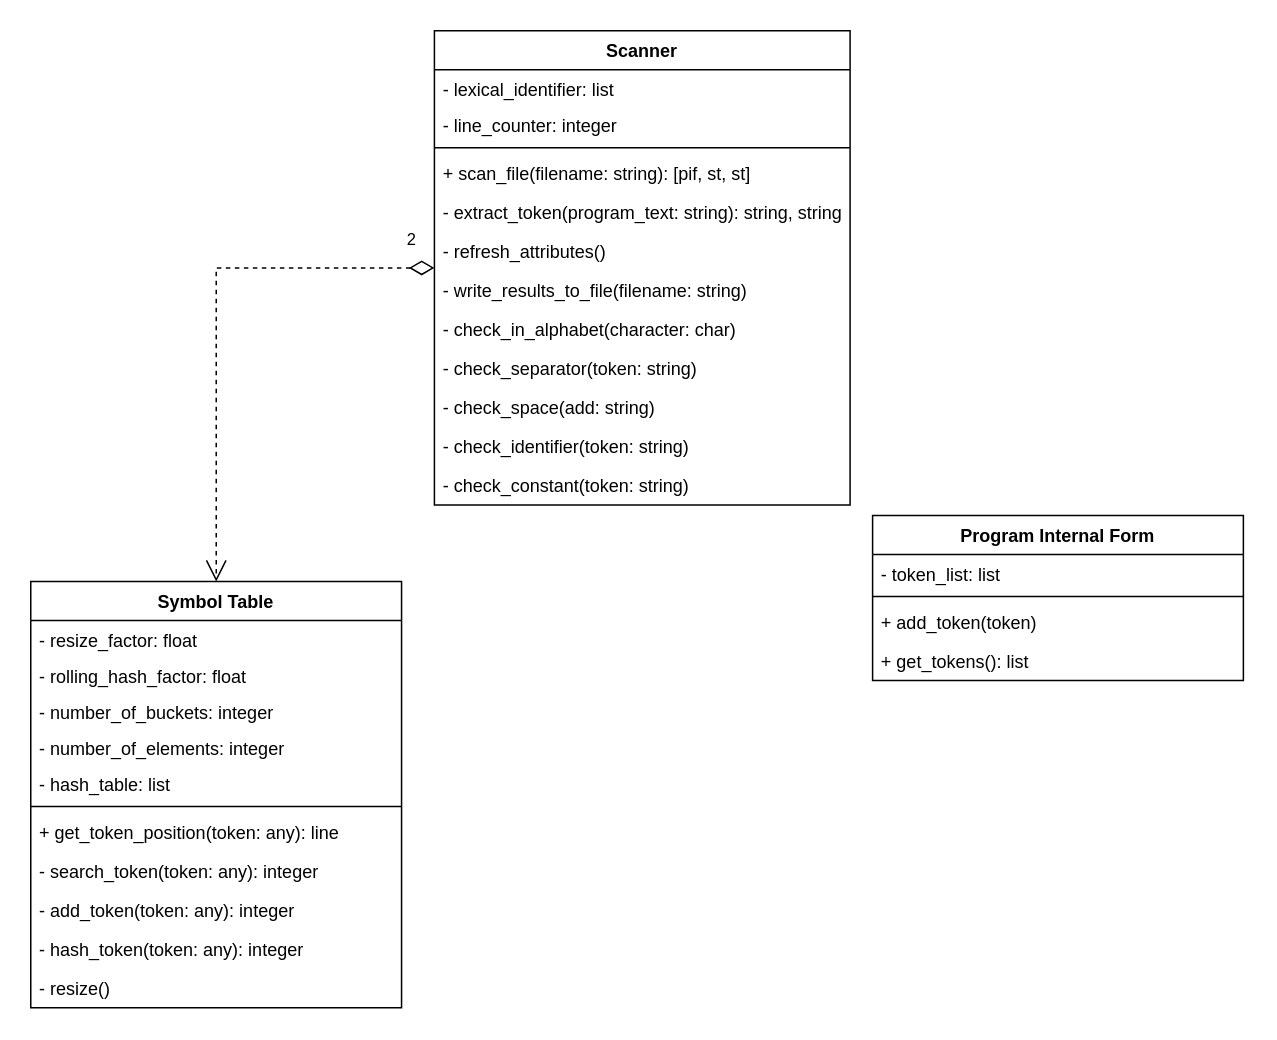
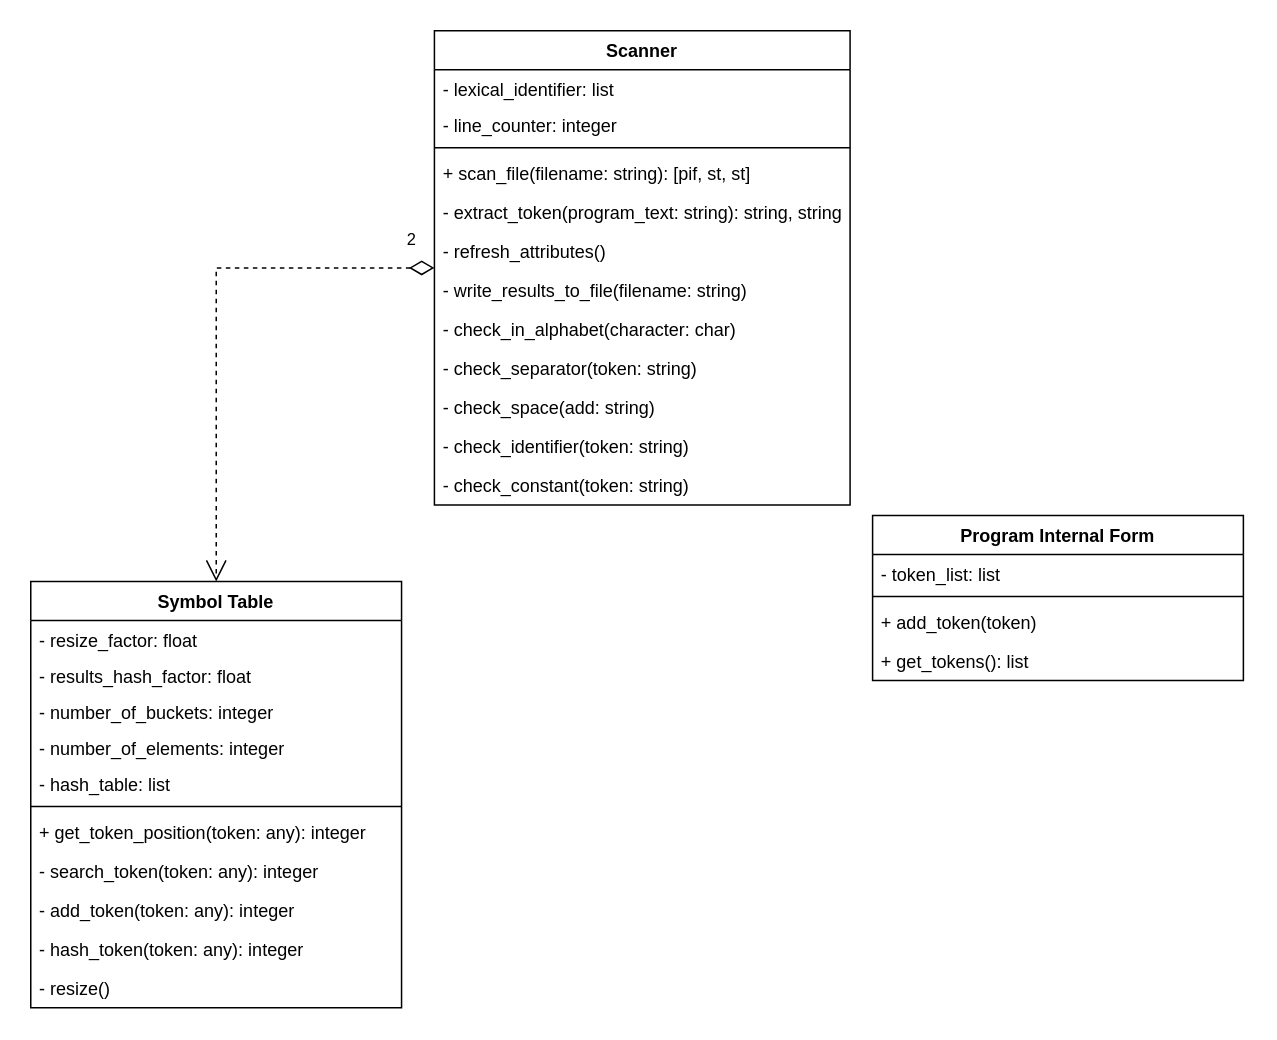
node "- rolling_hash_factor: float": label "- rolling_hash_factor: float" -> "- results_hash_factor: float"
node "+ get_token_position(token: any): line": label "+ get_token_position(token: any): line" -> "+ get_token_position(token: any): integer"
